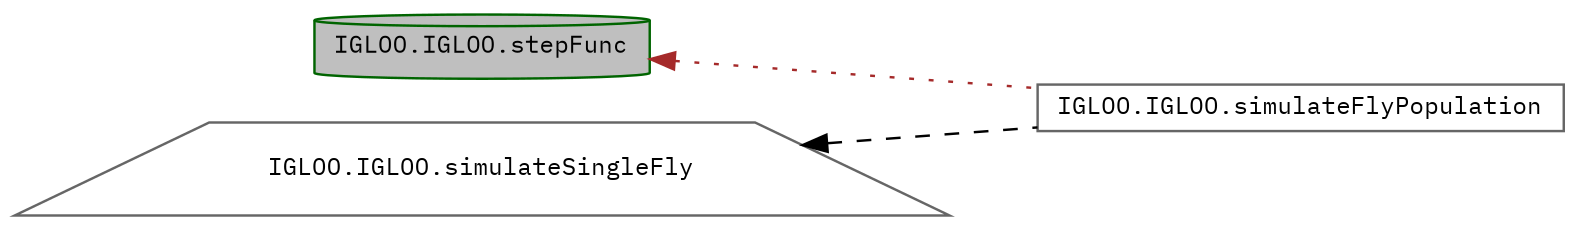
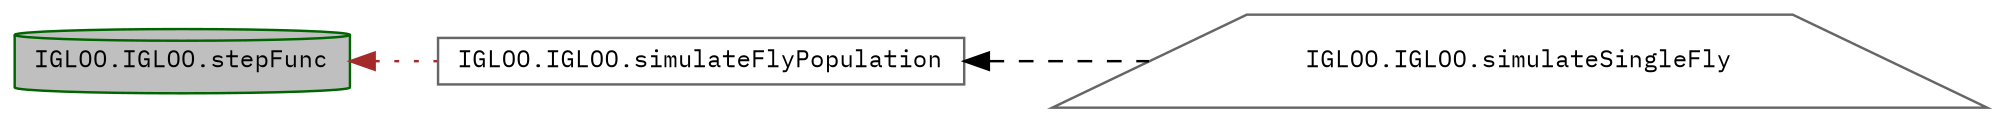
edge "IGLOO.IGLOO.simulateFlyPopulation" -> "IGLOO.IGLOO.simulateSingleFly": reversed
